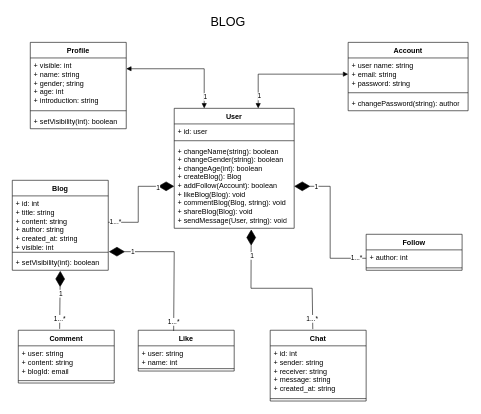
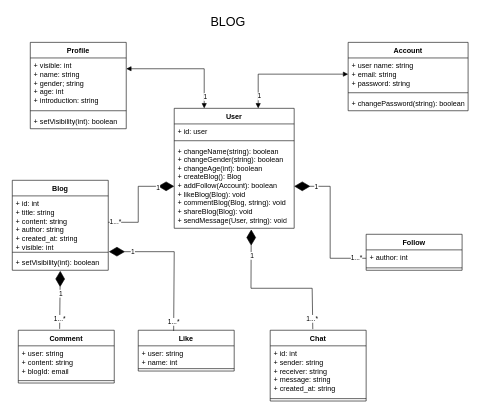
node "+ changePassword(string): author": label "+ changePassword(string): author" -> "+ changePassword(string): boolean"
